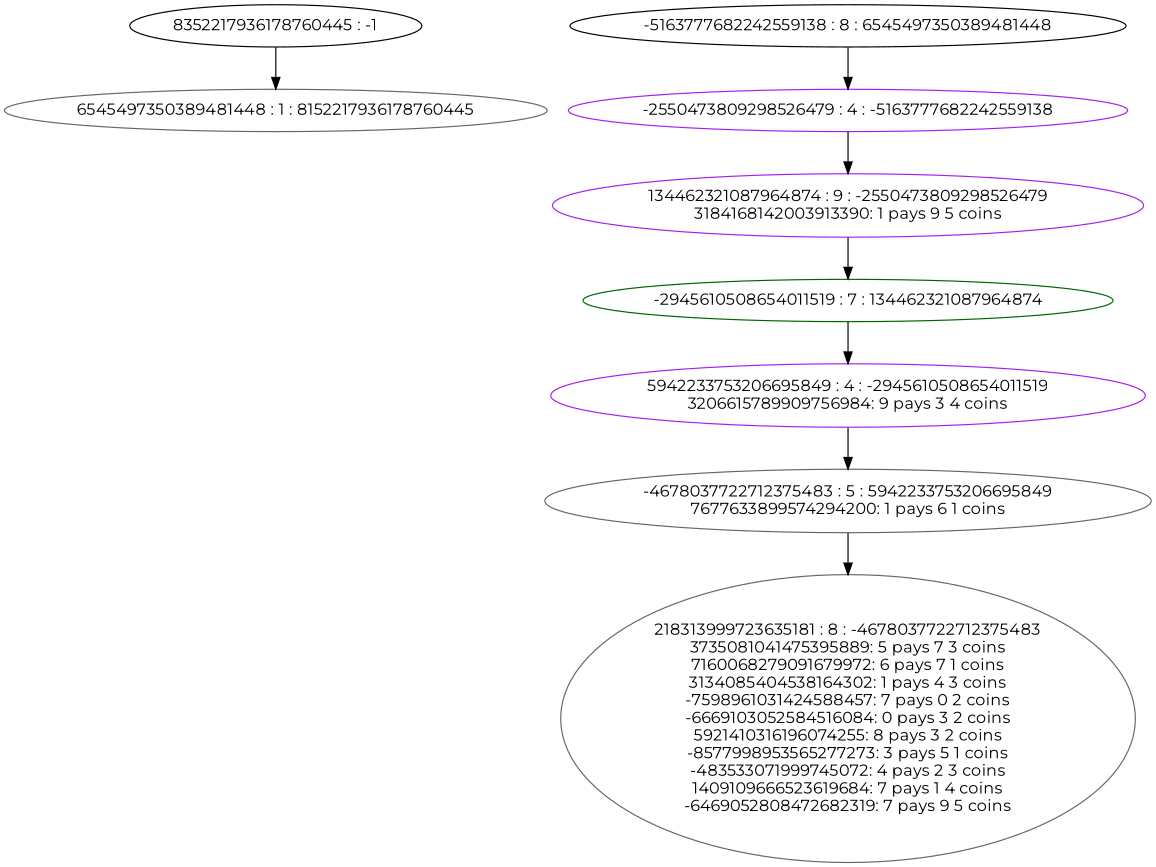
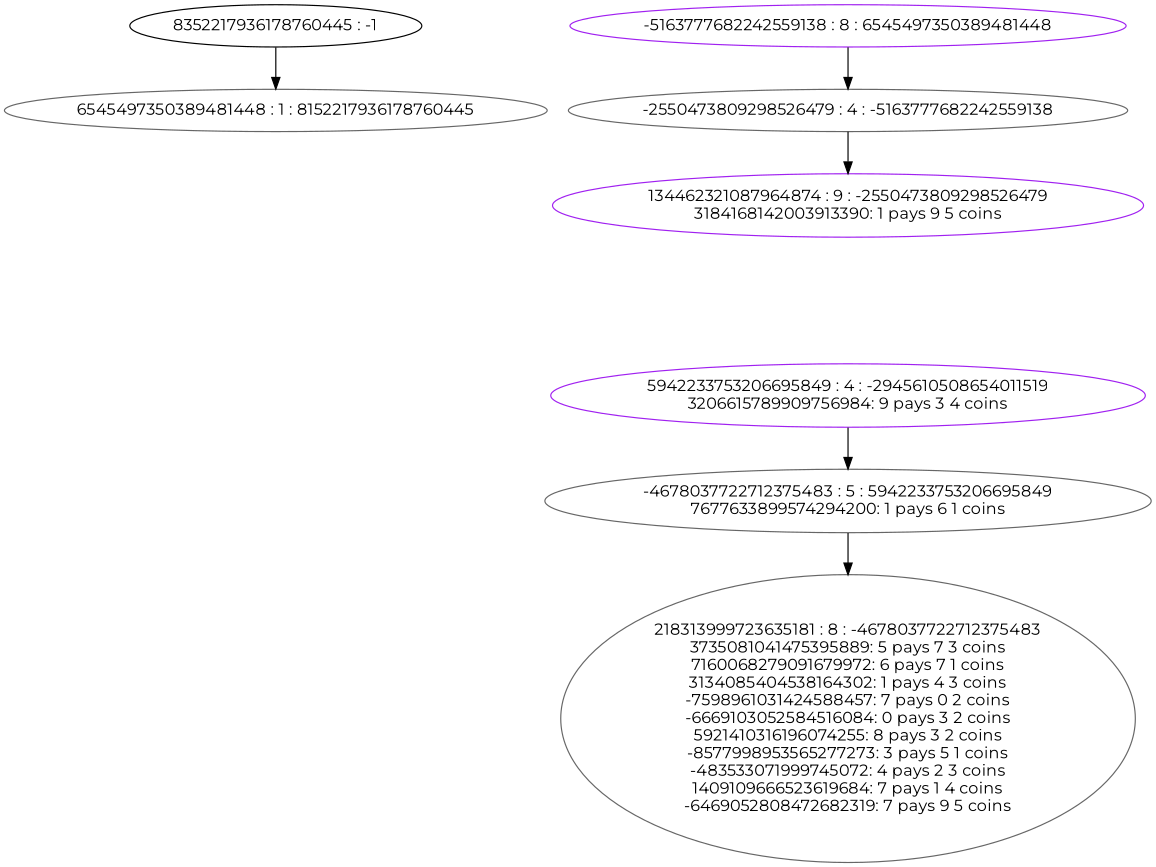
node "-5163777682242559138 : 8 : 6545497350389481448": color black -> purple
node "-2550473809298526479 : 4 : -5163777682242559138": color purple -> gray40
node "-2945610508654011519 : 7 : 134462321087964874": removed
